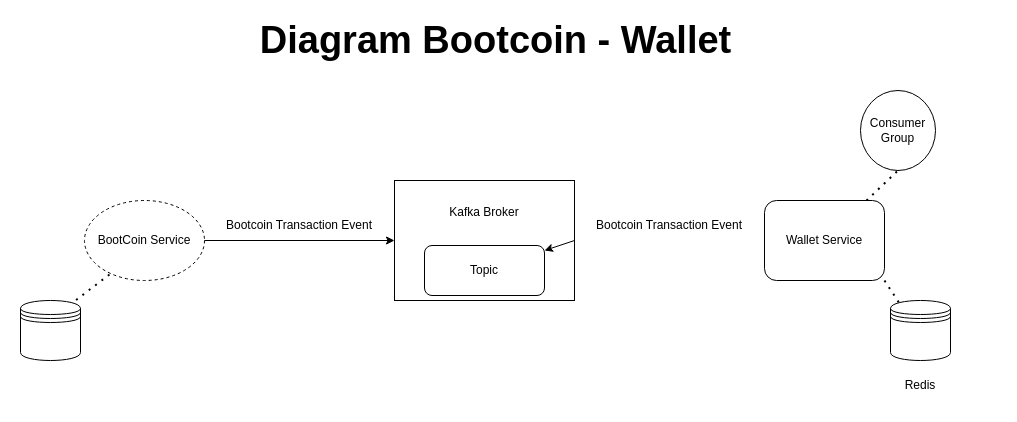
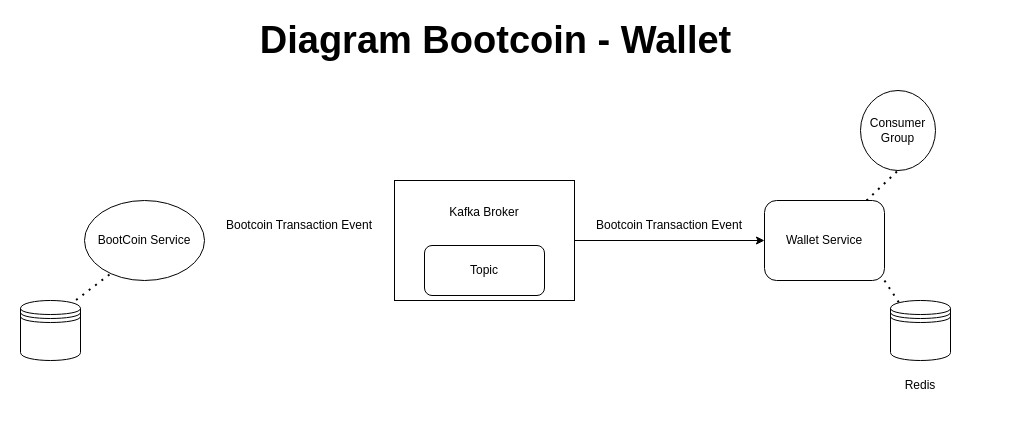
node "BootCoin Service": style dashed -> solid
edge "BootCoin Service" -> "Kafka Broker": removed
edge "Kafka Broker" -> "Topic": now "Kafka Broker" -> "Wallet Service"
